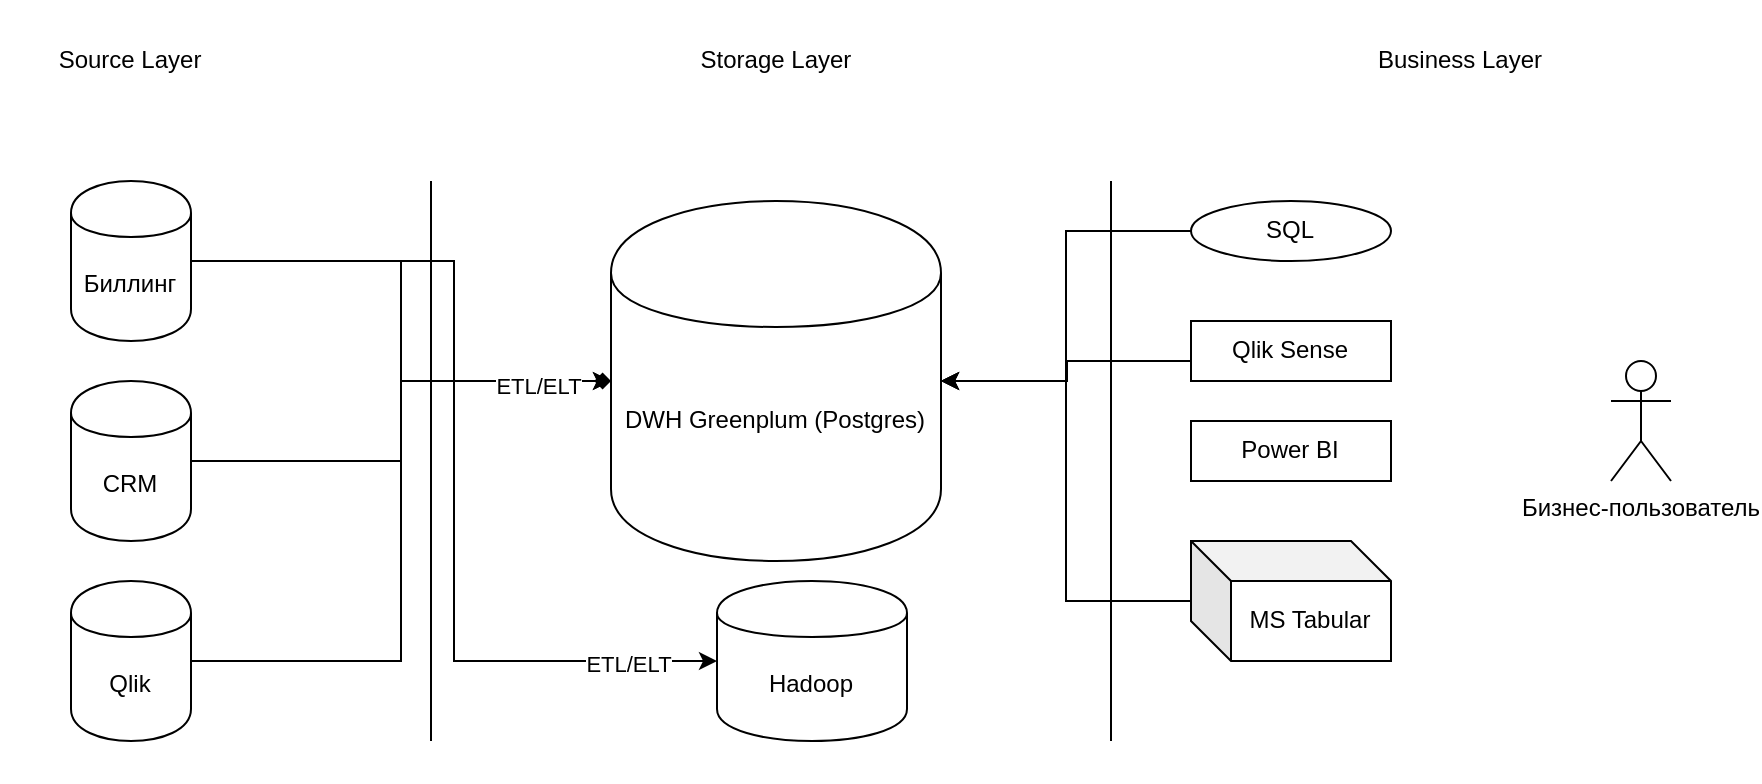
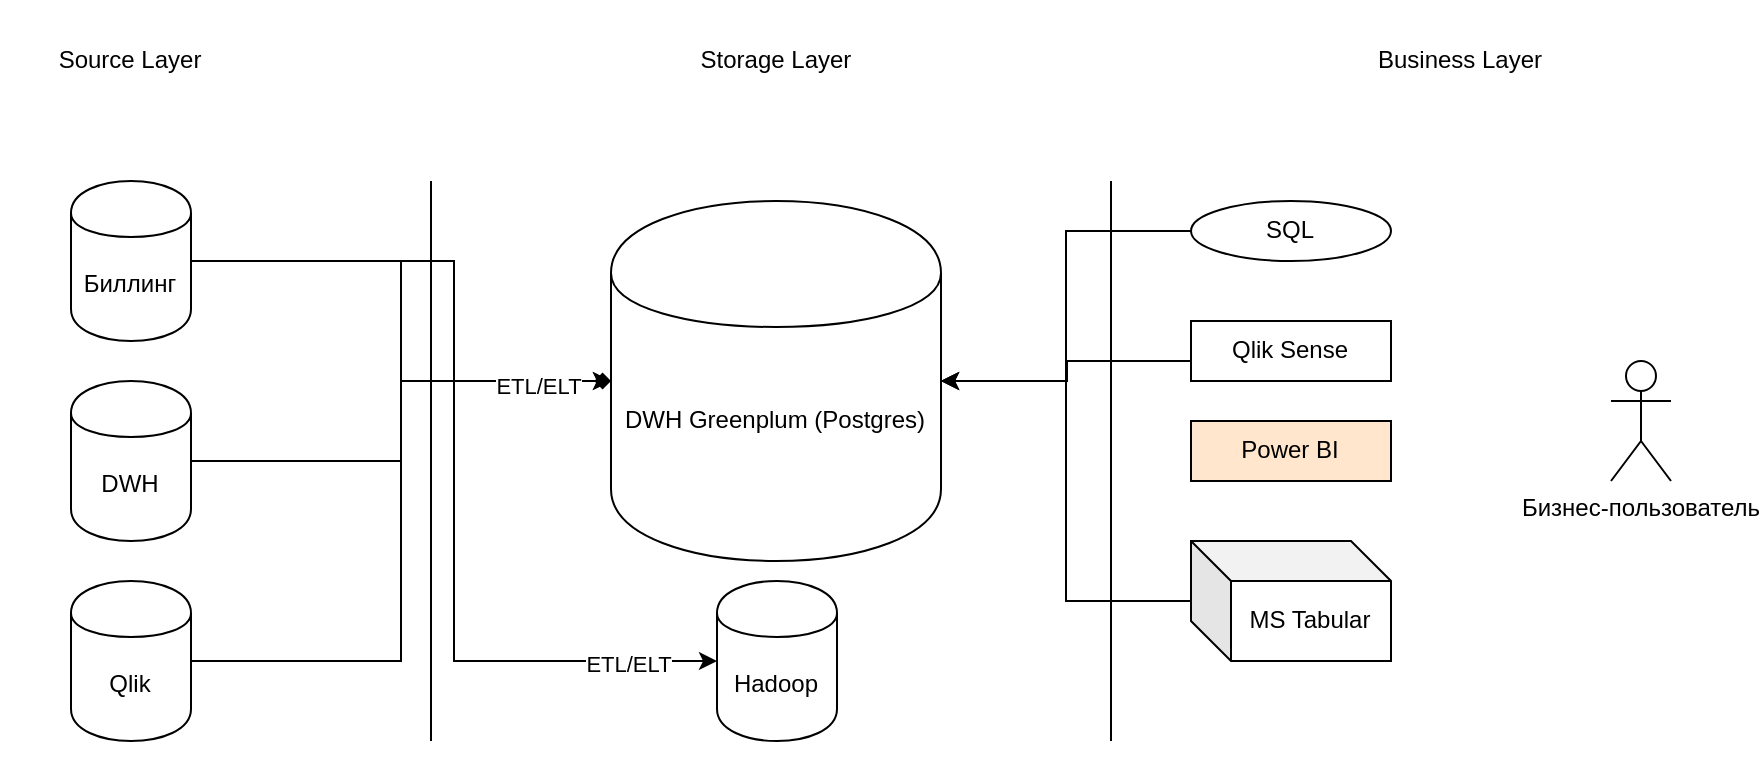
node "Power BI": fillcolor #ffffff -> #ffe6cc
node "CRM": label "CRM" -> "DWH"
node "Hadoop": size 190x160 -> 120x160
